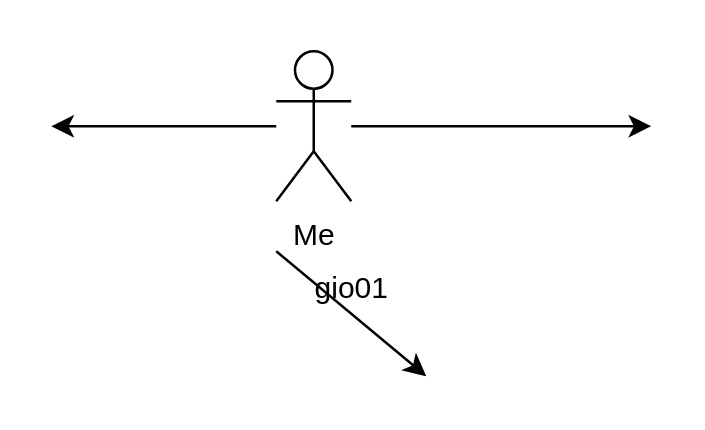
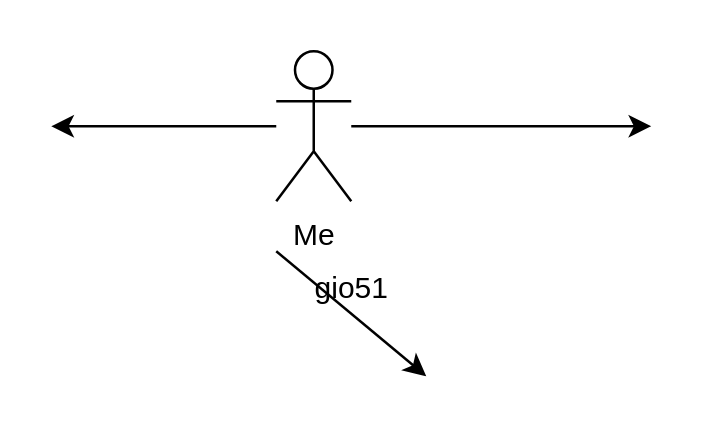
node "gio01": label "gio01" -> "gio51"
